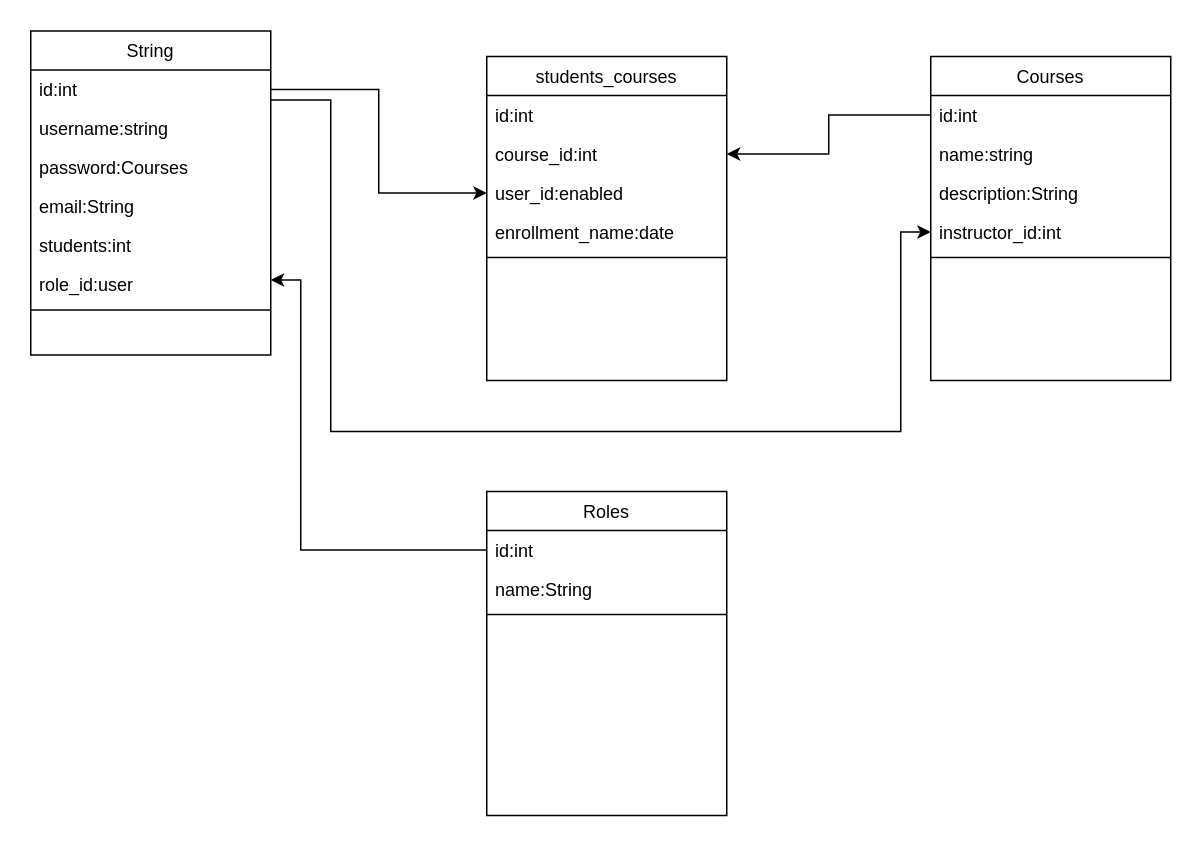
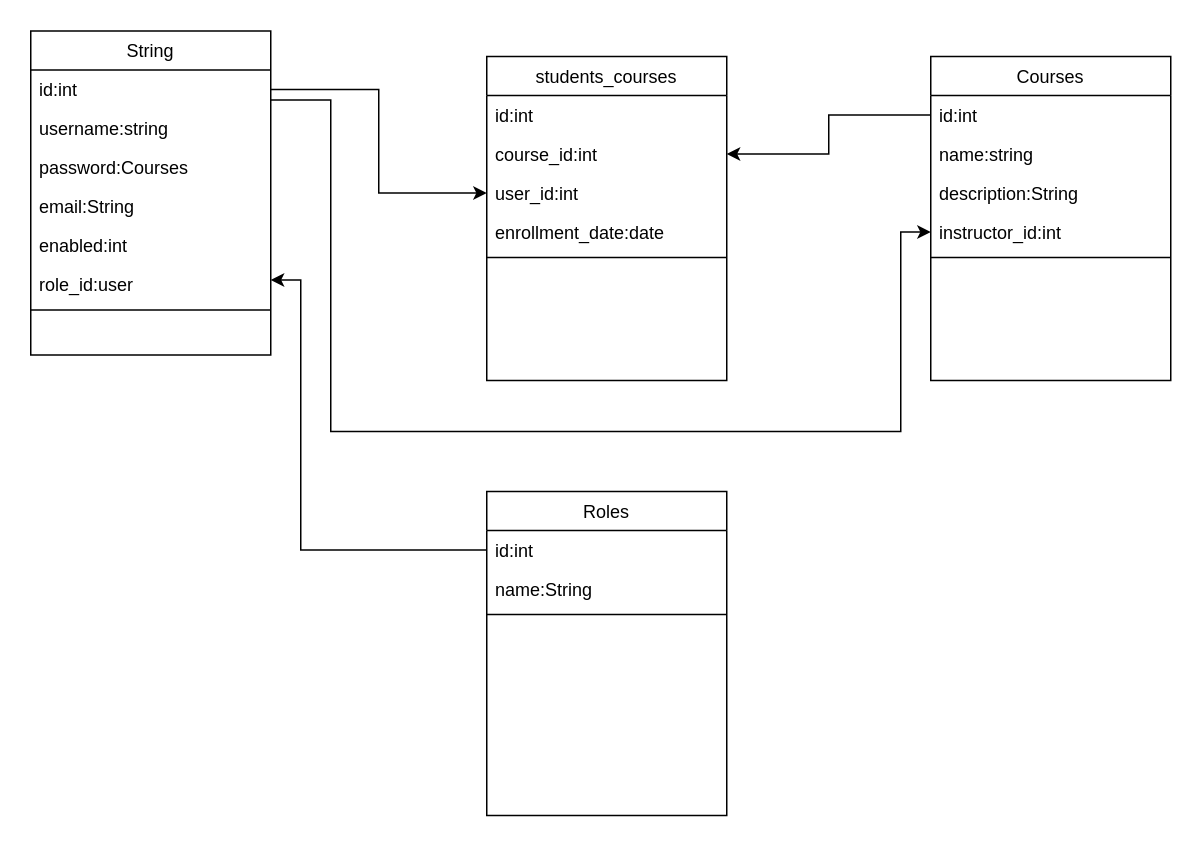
node "user_id:enabled": label "user_id:enabled" -> "user_id:int"
node "enrollment_name:date": label "enrollment_name:date" -> "enrollment_date:date"
node "students:int": label "students:int" -> "enabled:int"
